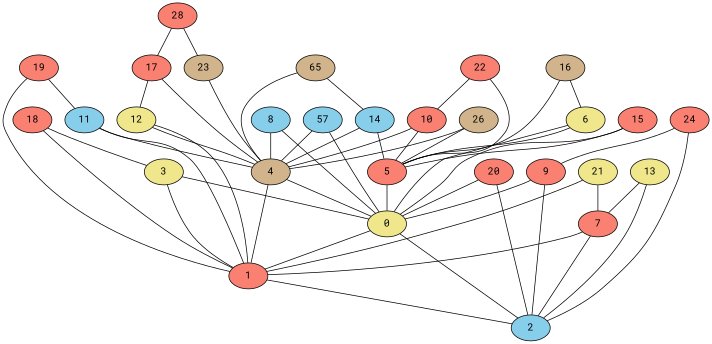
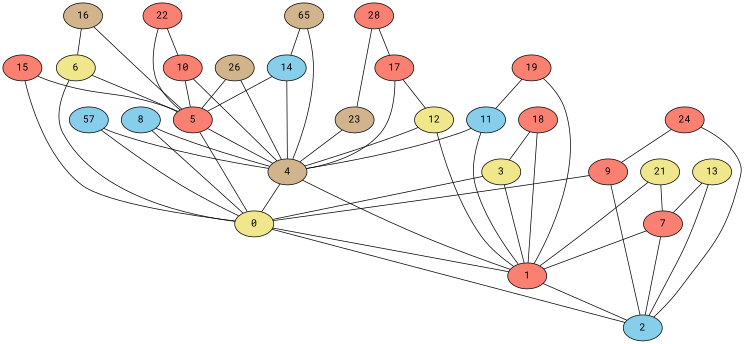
edge "5" -- "4": added
node "20": removed
